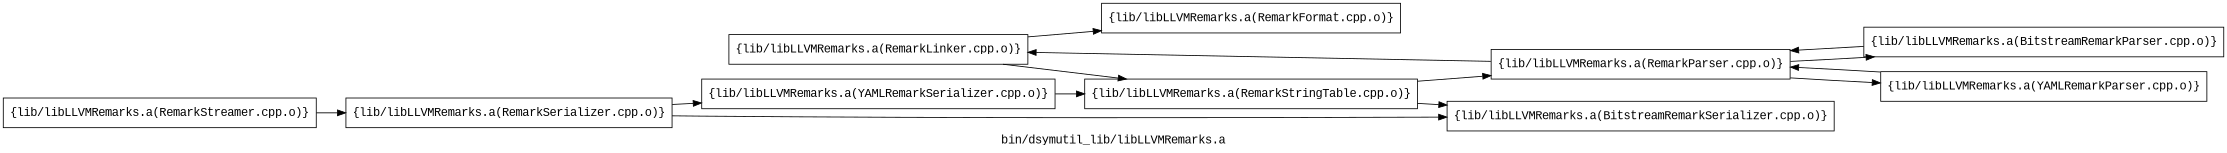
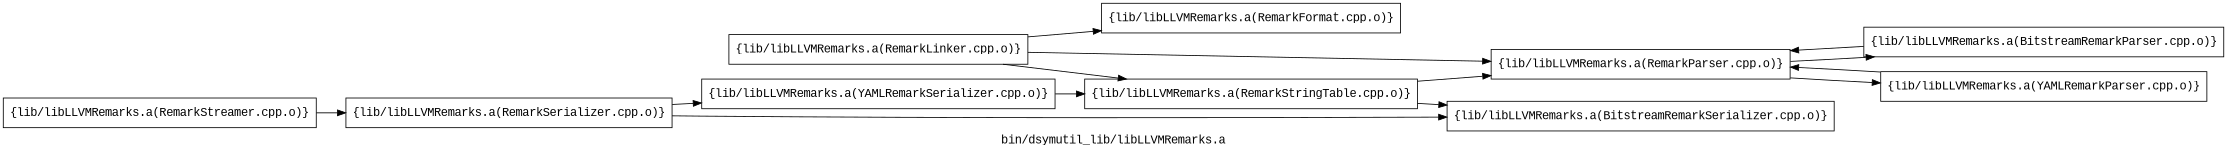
edge "{lib/libLLVMRemarks.a(RemarkParser.cpp.o)}" -> "{lib/libLLVMRemarks.a(RemarkLinker.cpp.o)}": reversed
